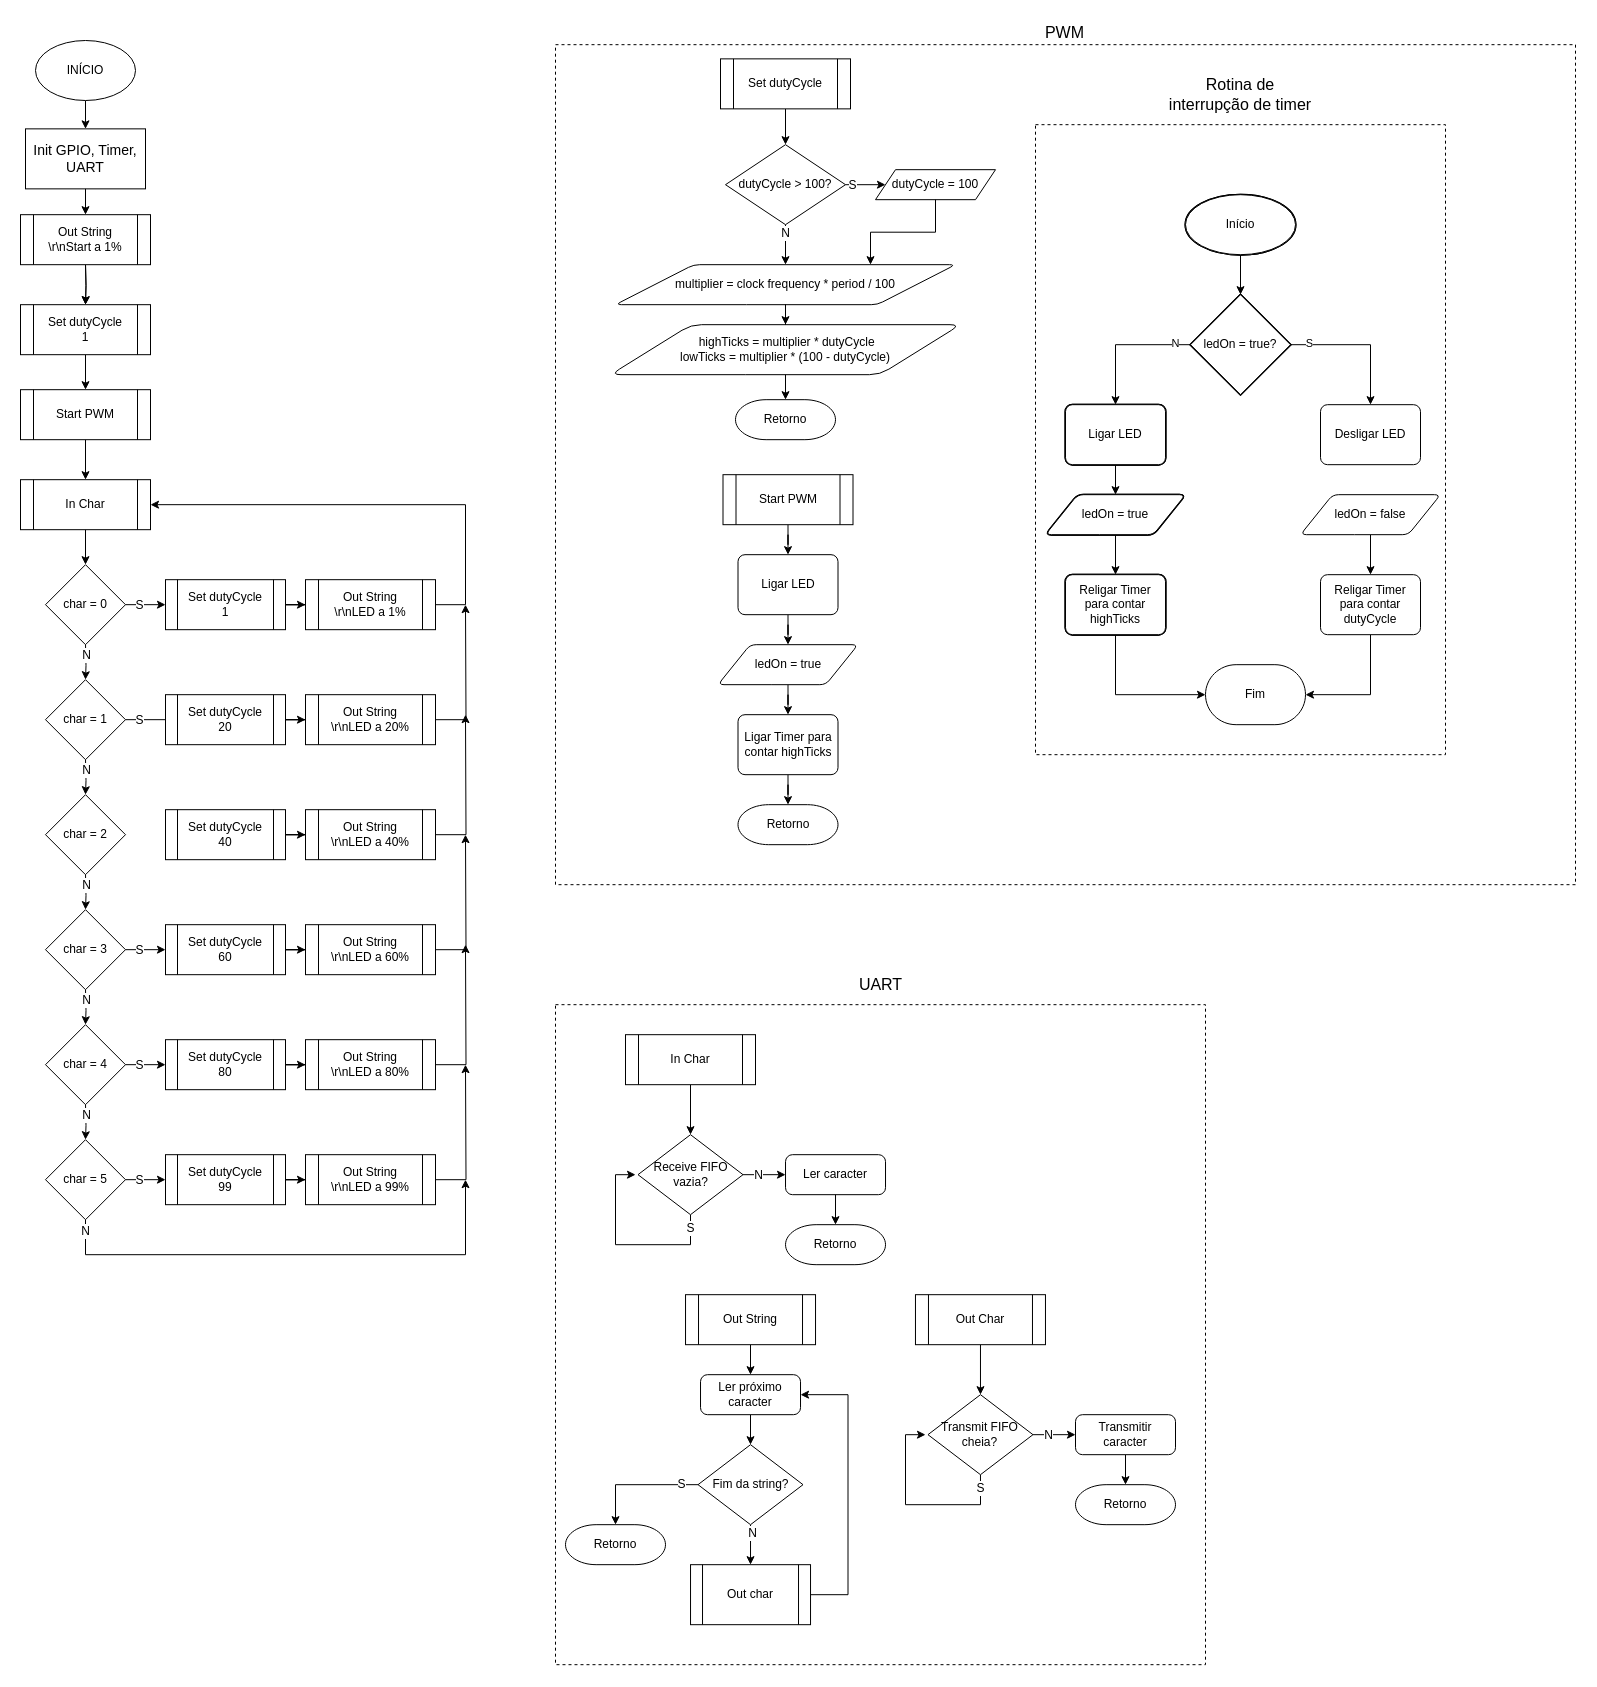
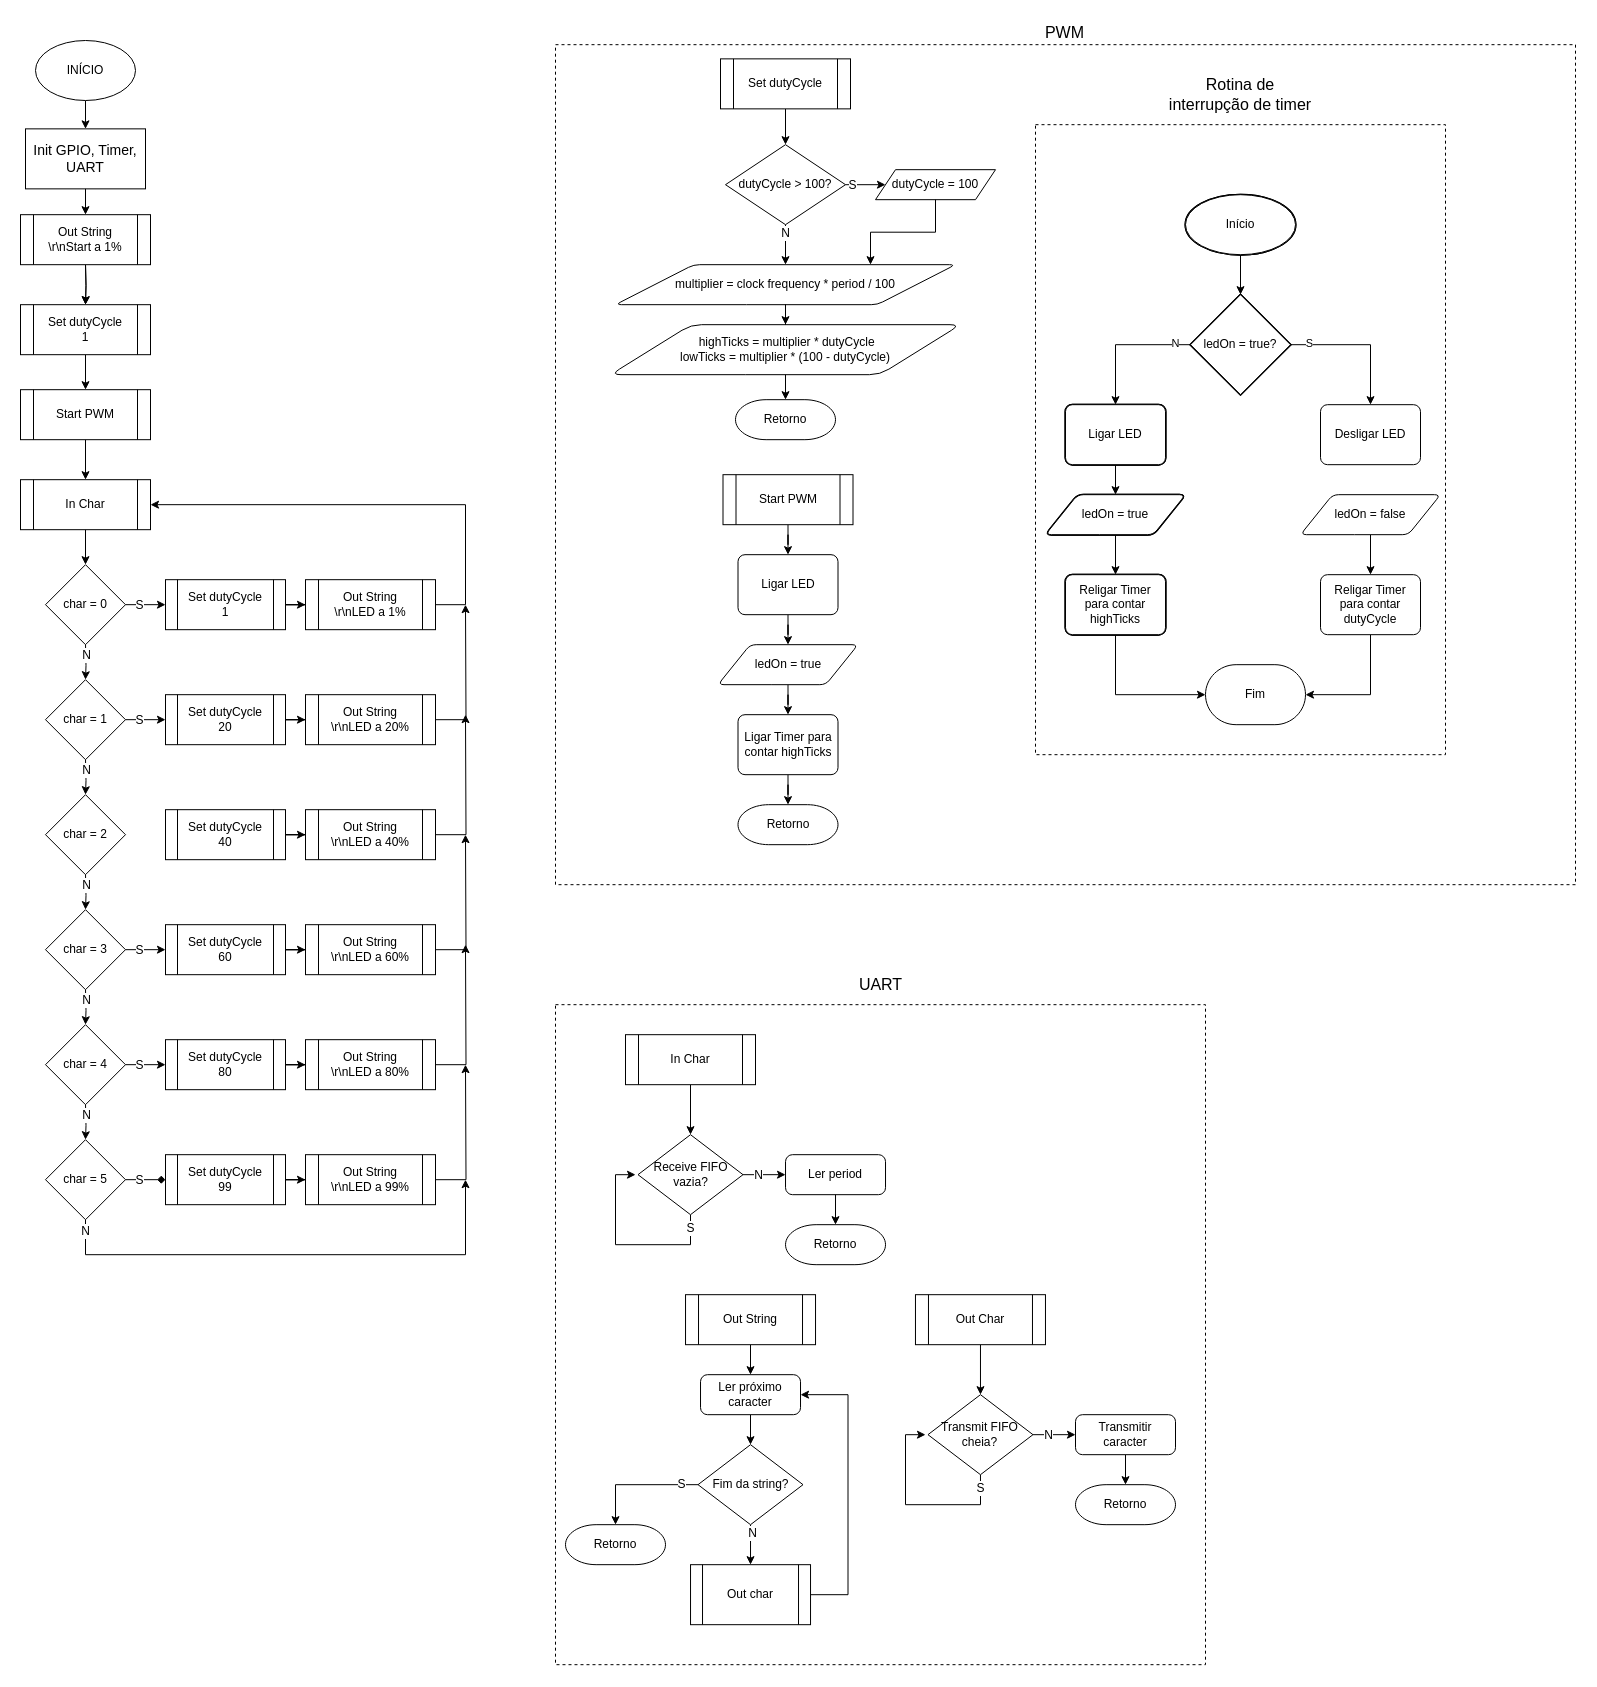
edge "char = 1" -- "Set dutyCycle 20": arrowhead none -> classic
node "Ler caracter": label "Ler caracter" -> "Ler period"
edge "char = 5" -> "Set dutyCycle 99": arrowhead classic -> diamond
